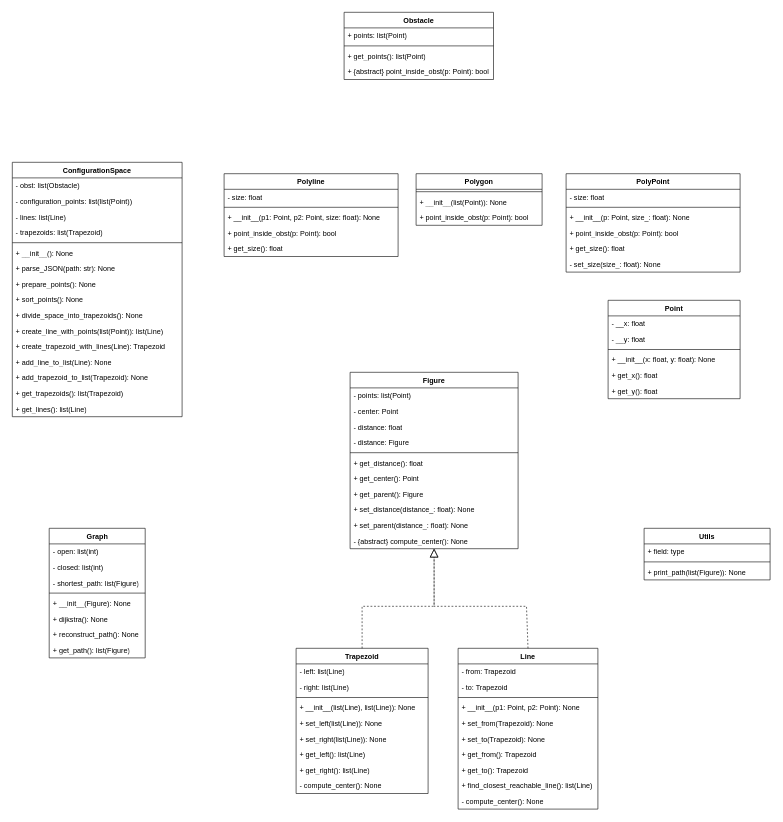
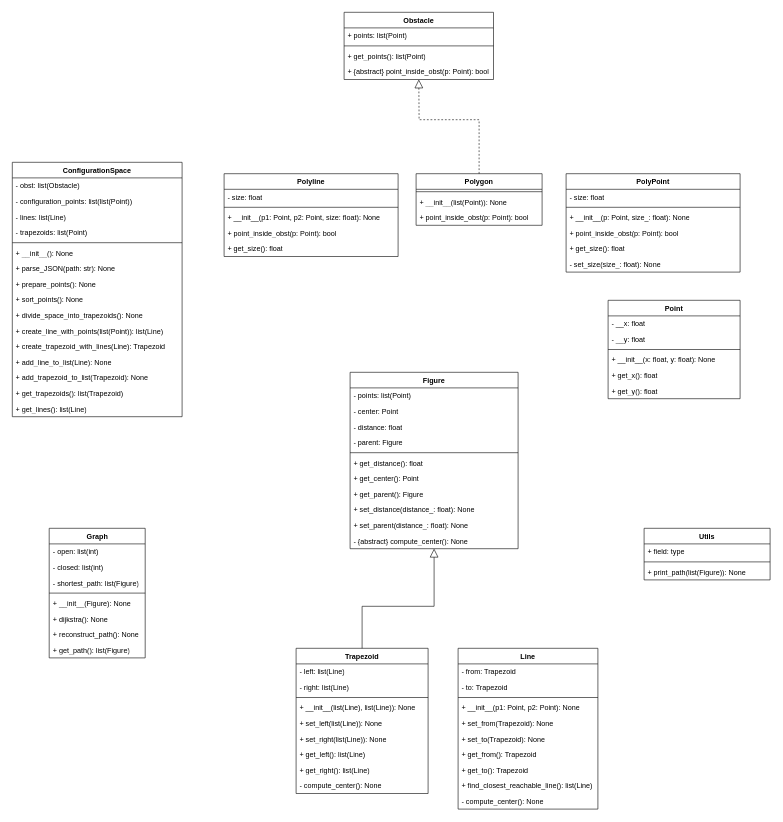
edge "Polygon" -> "Obstacle": added
node "- trapezoids: list(Trapezoid)": label "- trapezoids: list(Trapezoid)" -> "- trapezoids: list(Point)"
node "- distance: Figure": label "- distance: Figure" -> "- parent: Figure"
edge "Trapezoid" -> "- {abstract} compute_center(): None": style dashed -> solid
edge "Line" -> "- {abstract} compute_center(): None": removed
